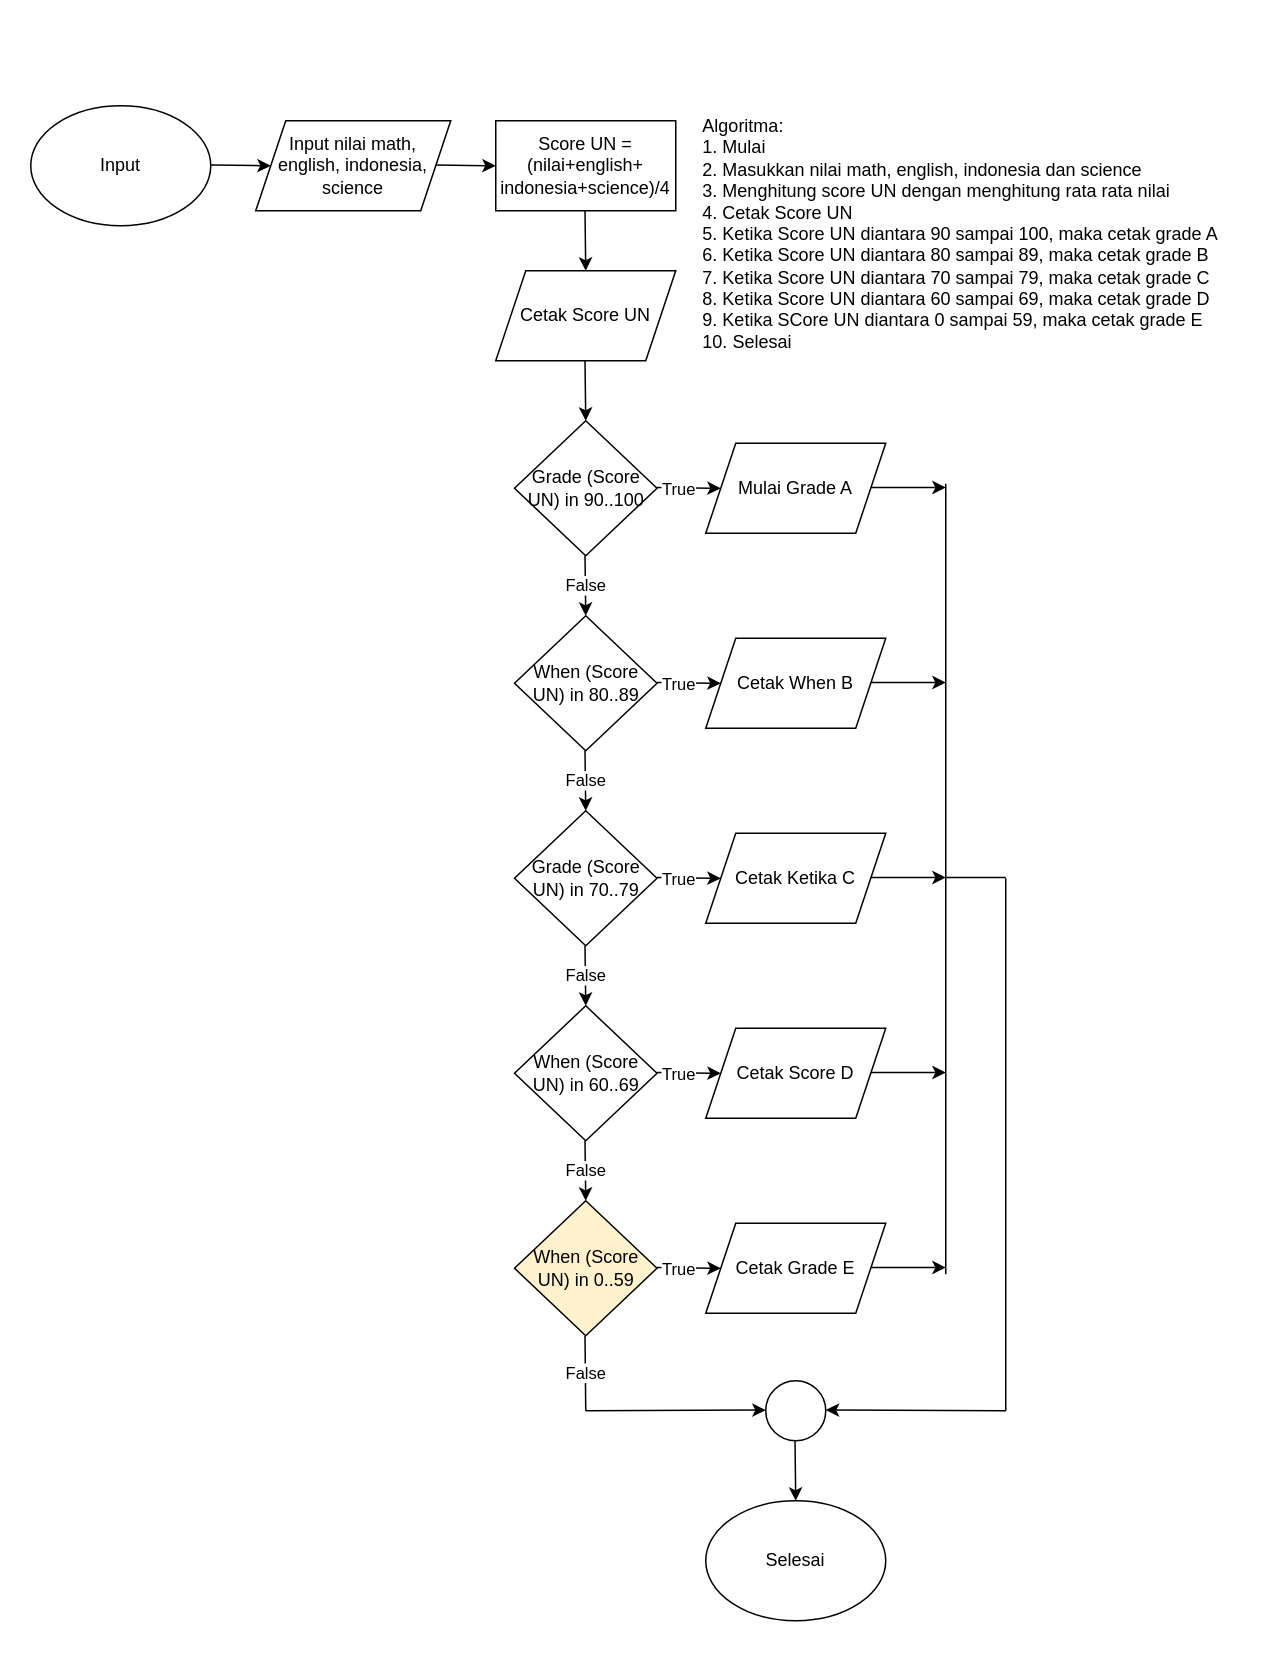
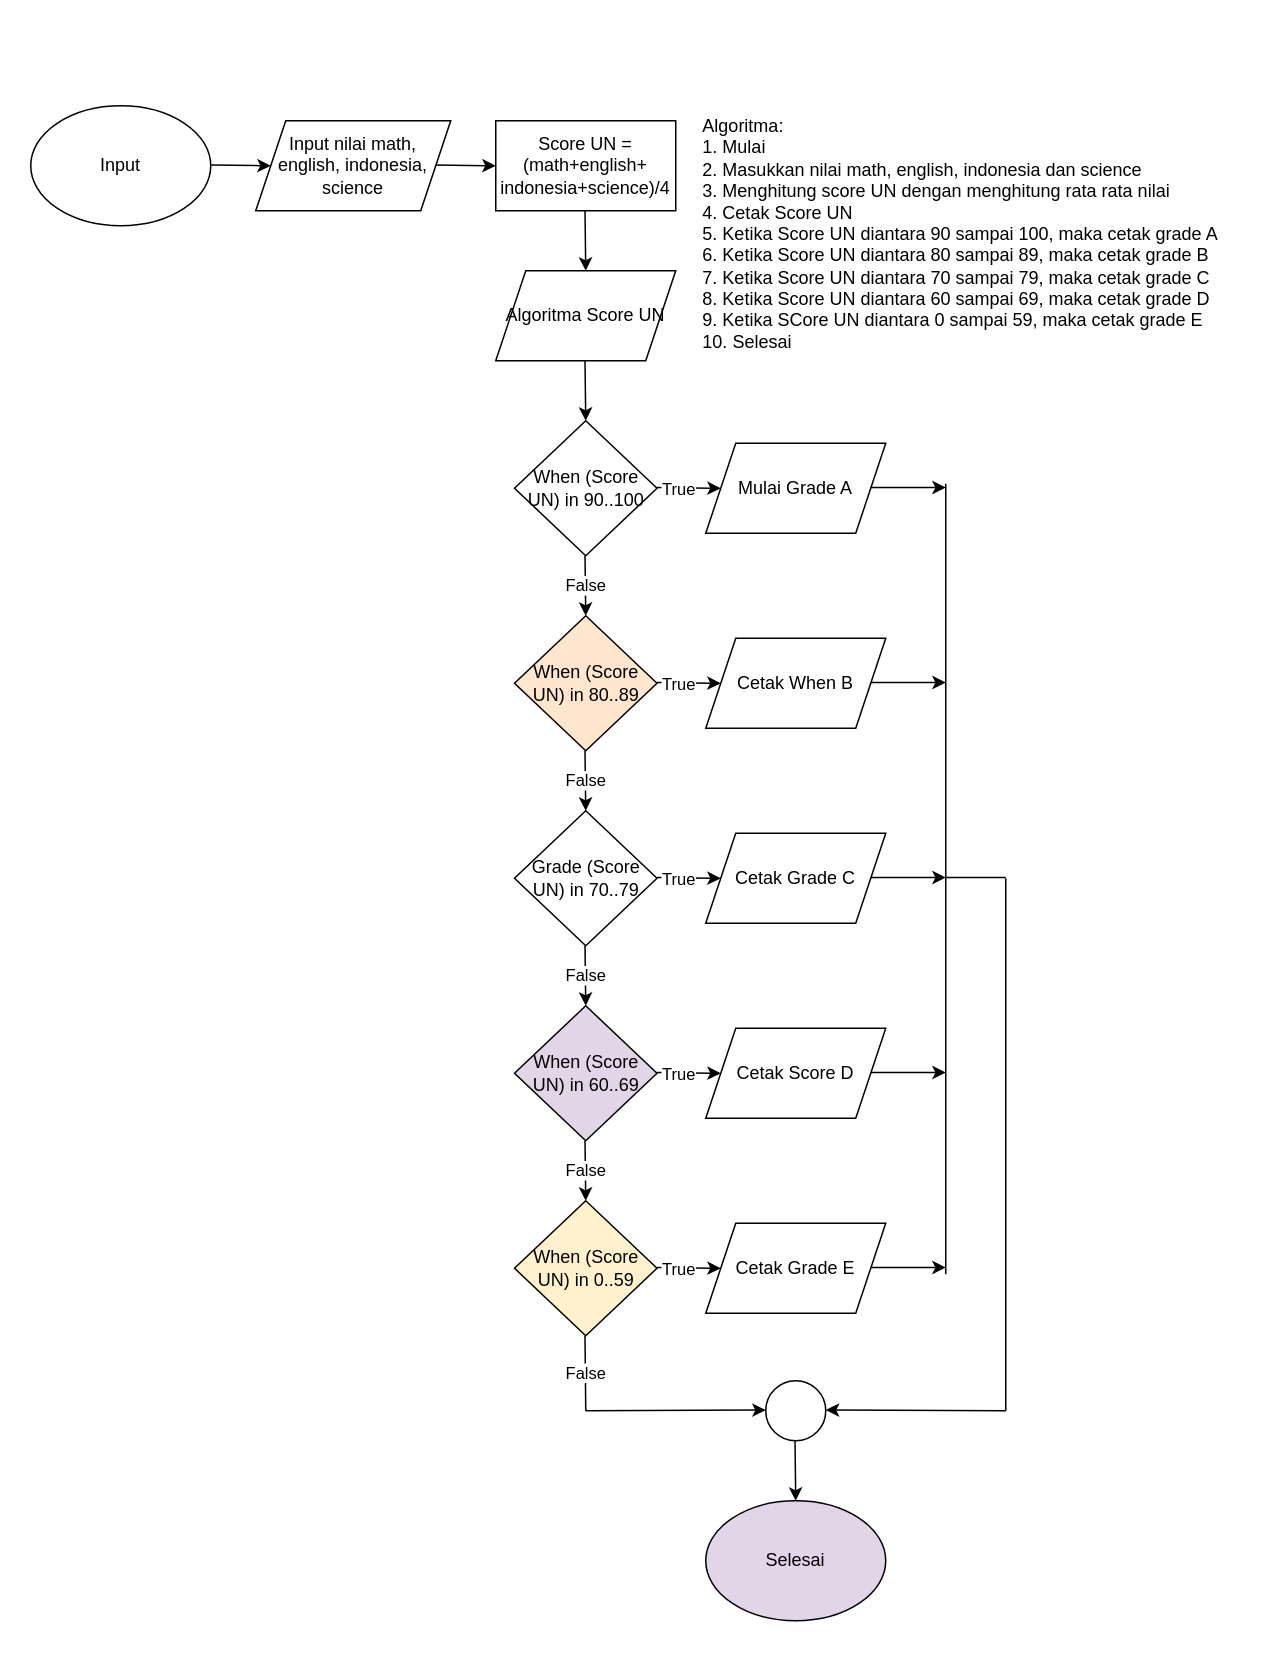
node "Score UN = (nilai+english+ indonesia+science)/4": label "Score UN = (nilai+english+ indonesia+science)/4" -> "Score UN = (math+english+ indonesia+science)/4"
node "Cetak Score UN": label "Cetak Score UN" -> "Algoritma Score UN"
node "Grade (Score UN) in 90..100": label "Grade (Score UN) in 90..100" -> "When (Score UN) in 90..100"
node "When (Score UN) in 80..89": fillcolor #ffffff -> #ffe6cc
node "Cetak Ketika C": label "Cetak Ketika C" -> "Cetak Grade C"
node "When (Score UN) in 60..69": fillcolor #ffffff -> #e1d5e7
node "Selesai": fillcolor #ffffff -> #e1d5e7
